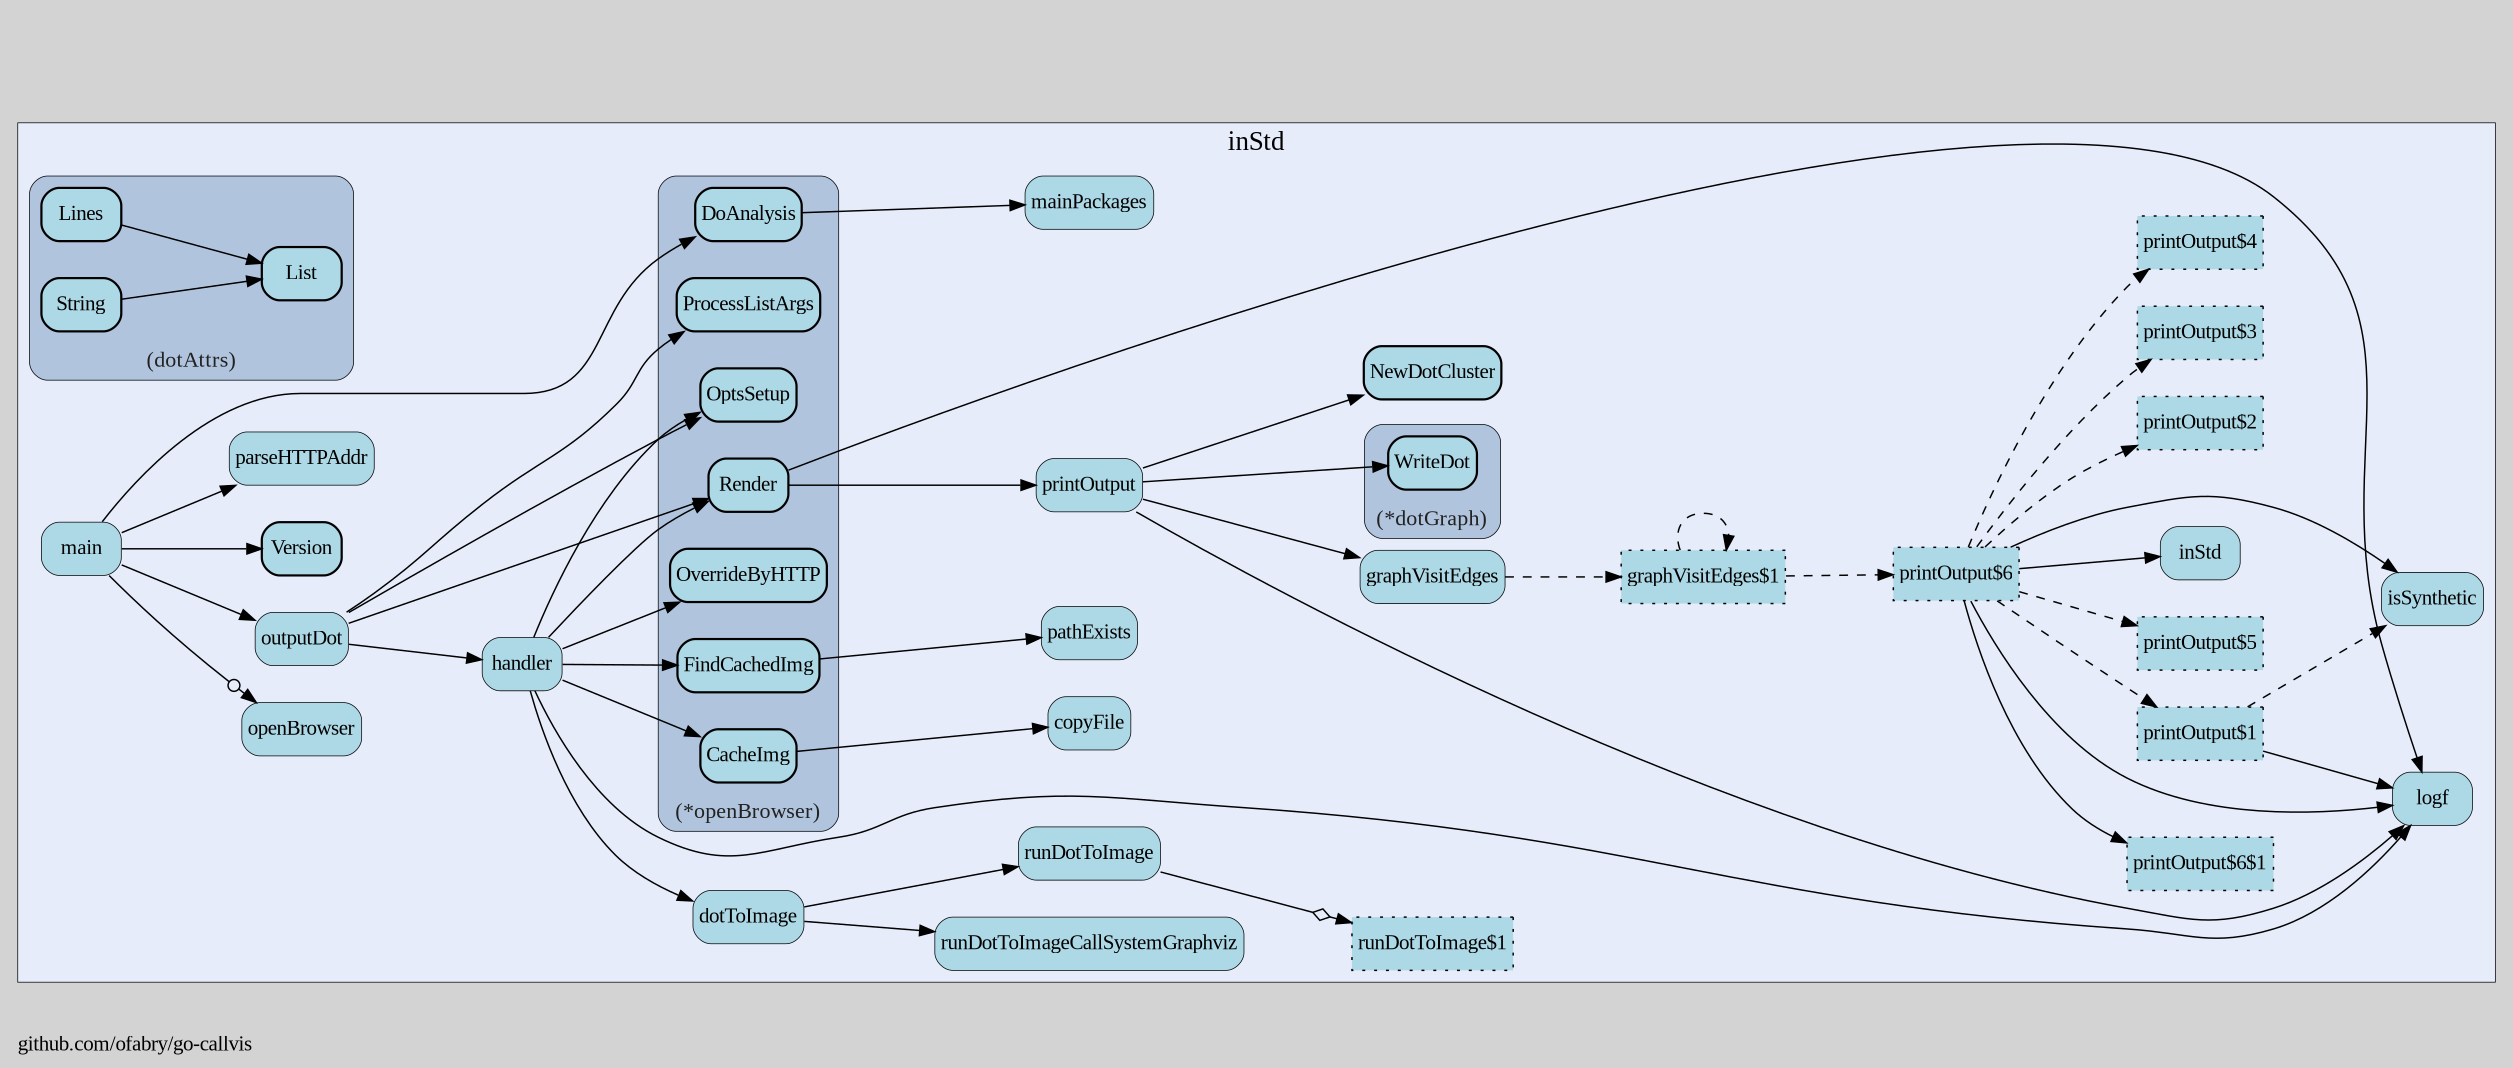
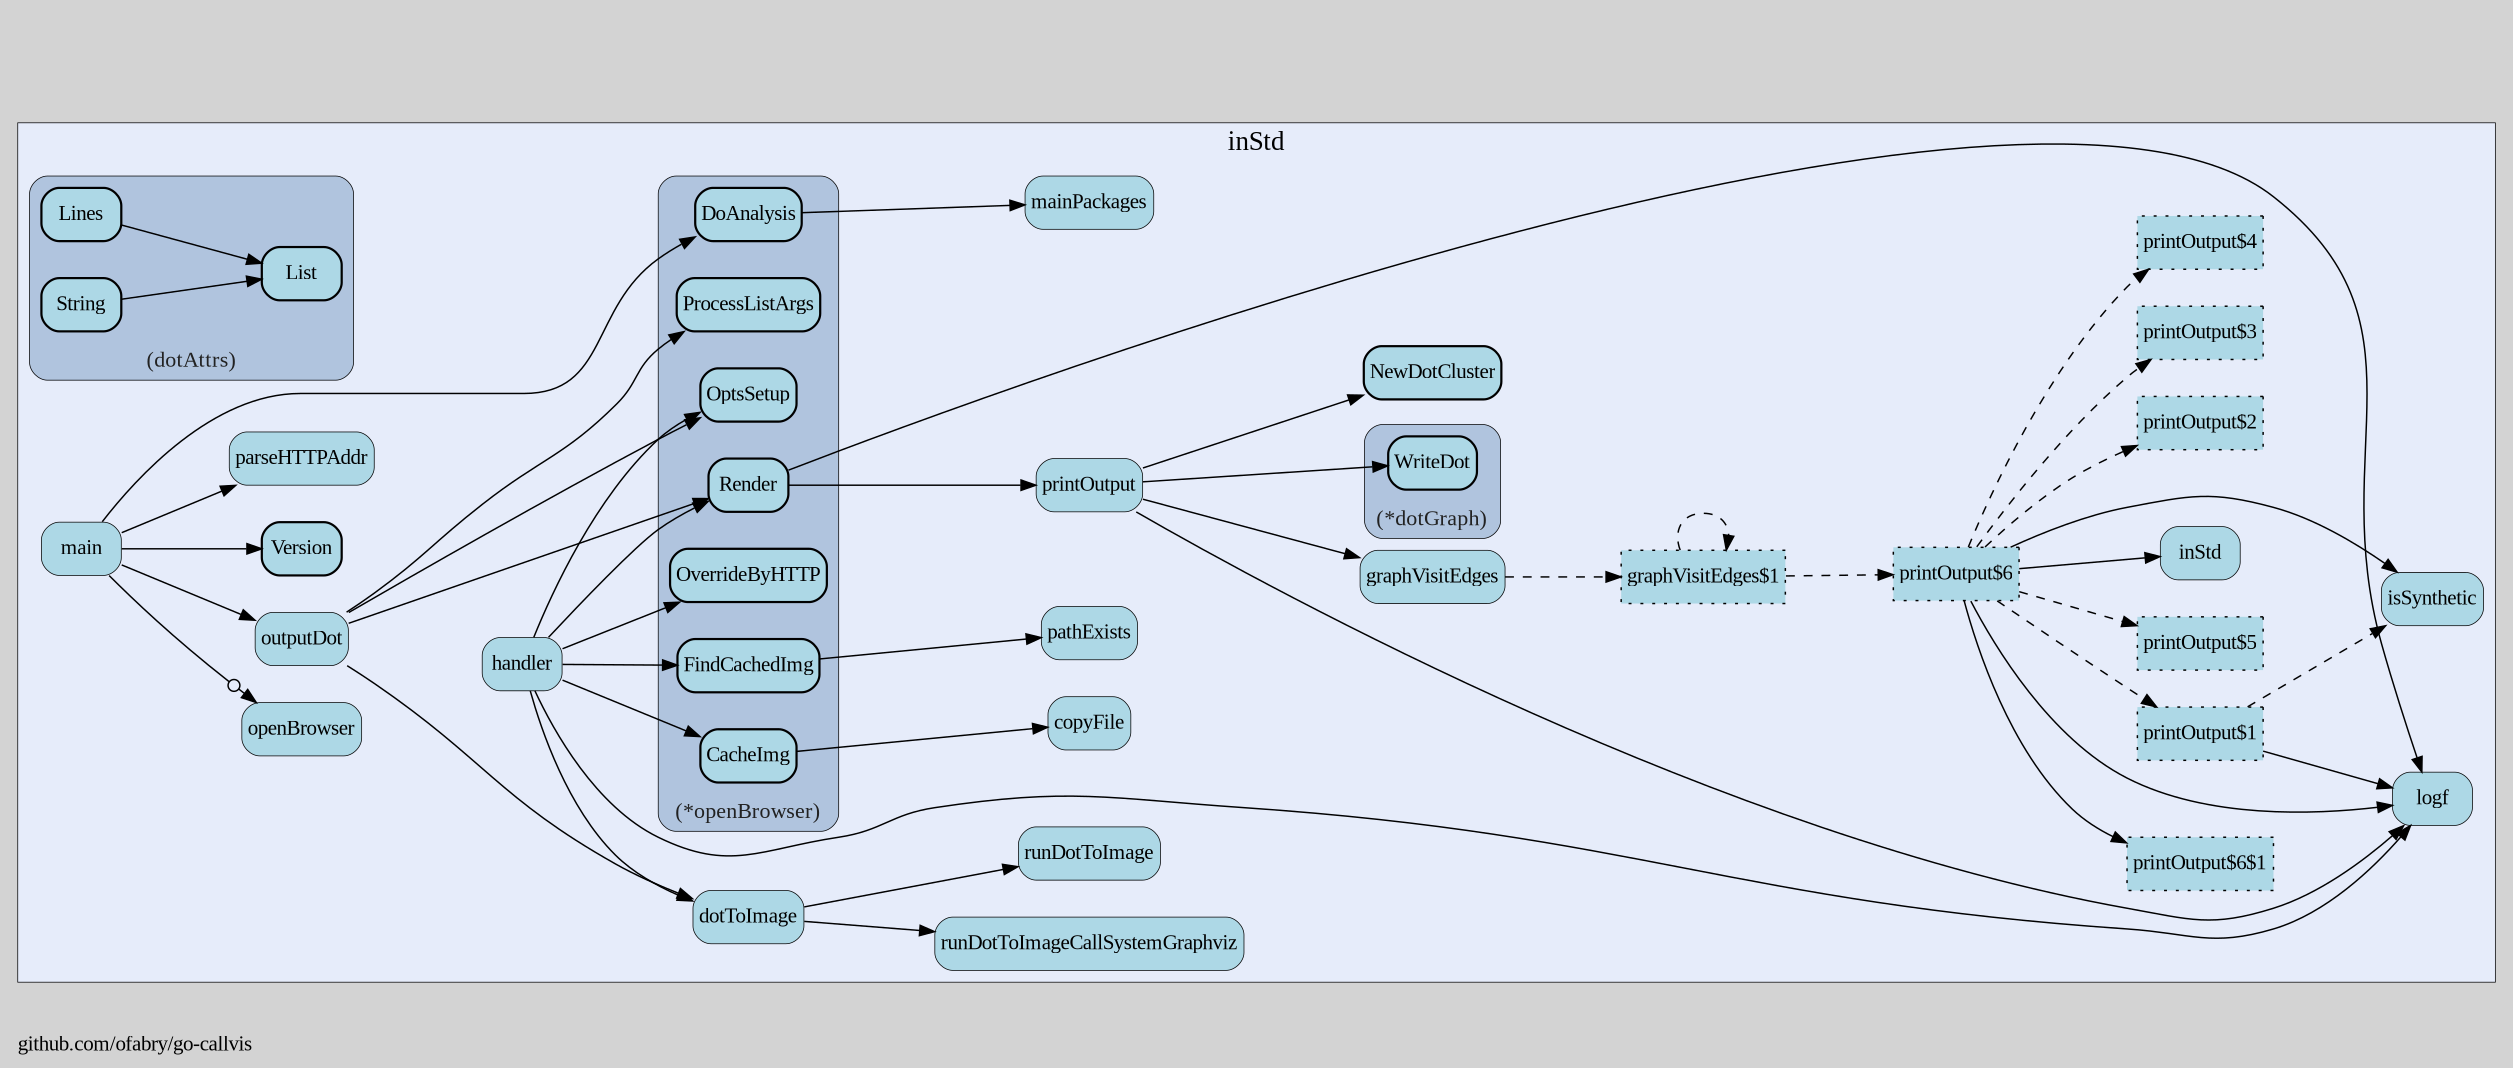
edge "outputDot" -> "handler": now "outputDot" -> "dotToImage"
node "runDotToImage$1": removed
